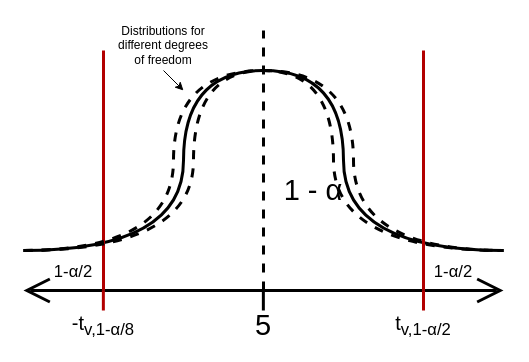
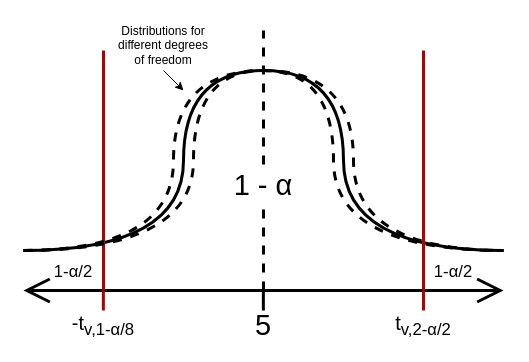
node "1 - α": moved (314, 191) -> (264, 186)
node "tv,1-α/2": label "tv,1-α/2" -> "tv,2-α/2"
